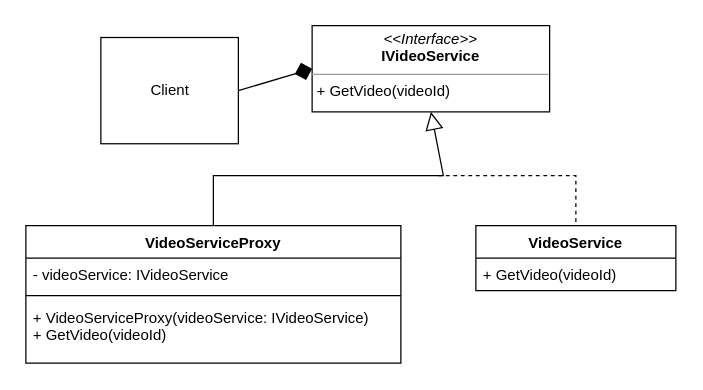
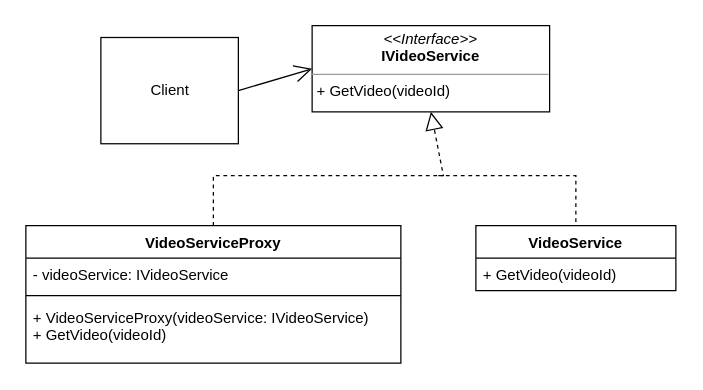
edge "Client" -> "<<Interface>> IVideoService + GetVideo(videoId)": arrowhead diamond -> open
edge "VideoServiceProxy" -> "<<Interface>> IVideoService + GetVideo(videoId)": style solid -> dashed
